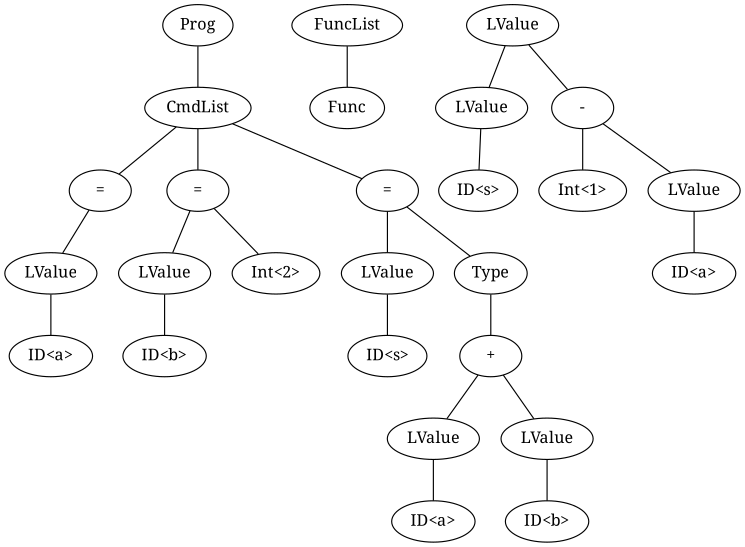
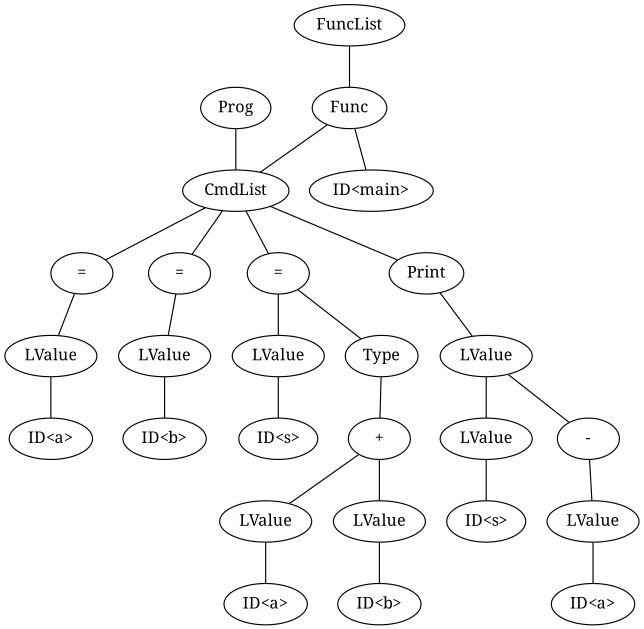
edge "Func" -- "CmdList": added
node "ID<main>": added
node "Int<1>": removed
node "Int<2>": removed
node "Print": added
